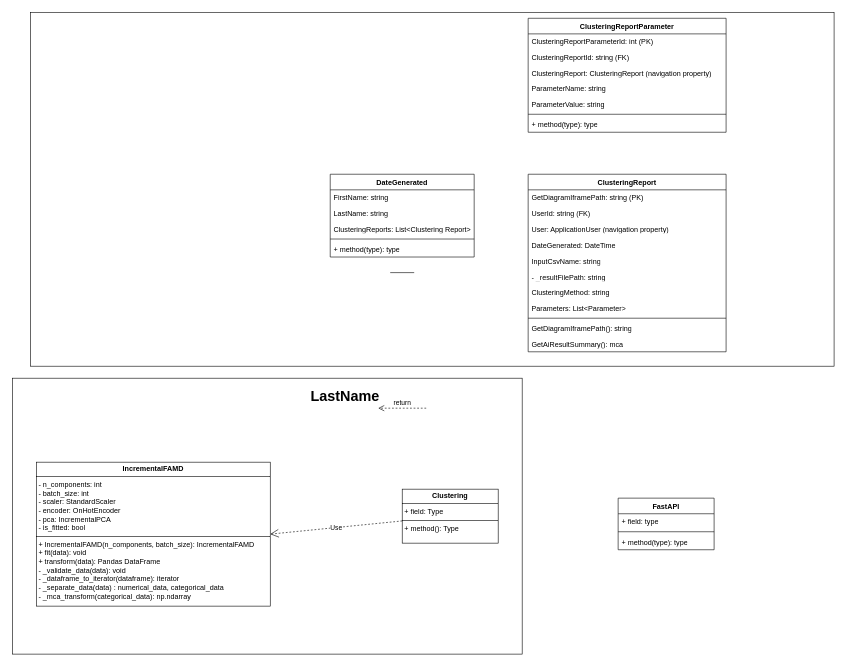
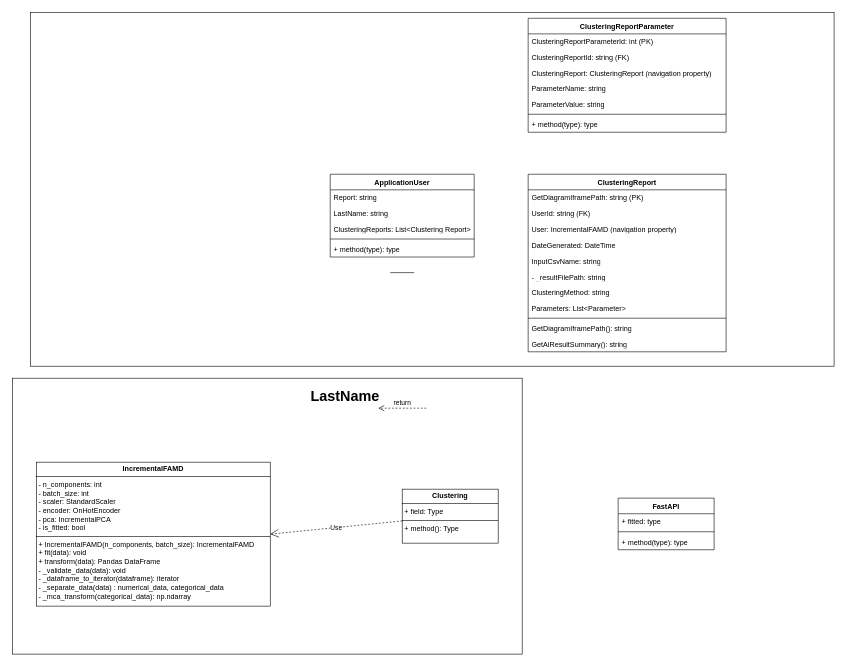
node "DateGenerated": label "DateGenerated" -> "ApplicationUser"
node "FirstName: string": label "FirstName: string" -> "Report: string"
node "User: ApplicationUser (navigation property)": label "User: ApplicationUser (navigation property)" -> "User: IncrementalFAMD (navigation property)"
node "GetAiResultSummary(): mca": label "GetAiResultSummary(): mca" -> "GetAiResultSummary(): string"
node "+ field: type": label "+ field: type" -> "+ fitted: type"
